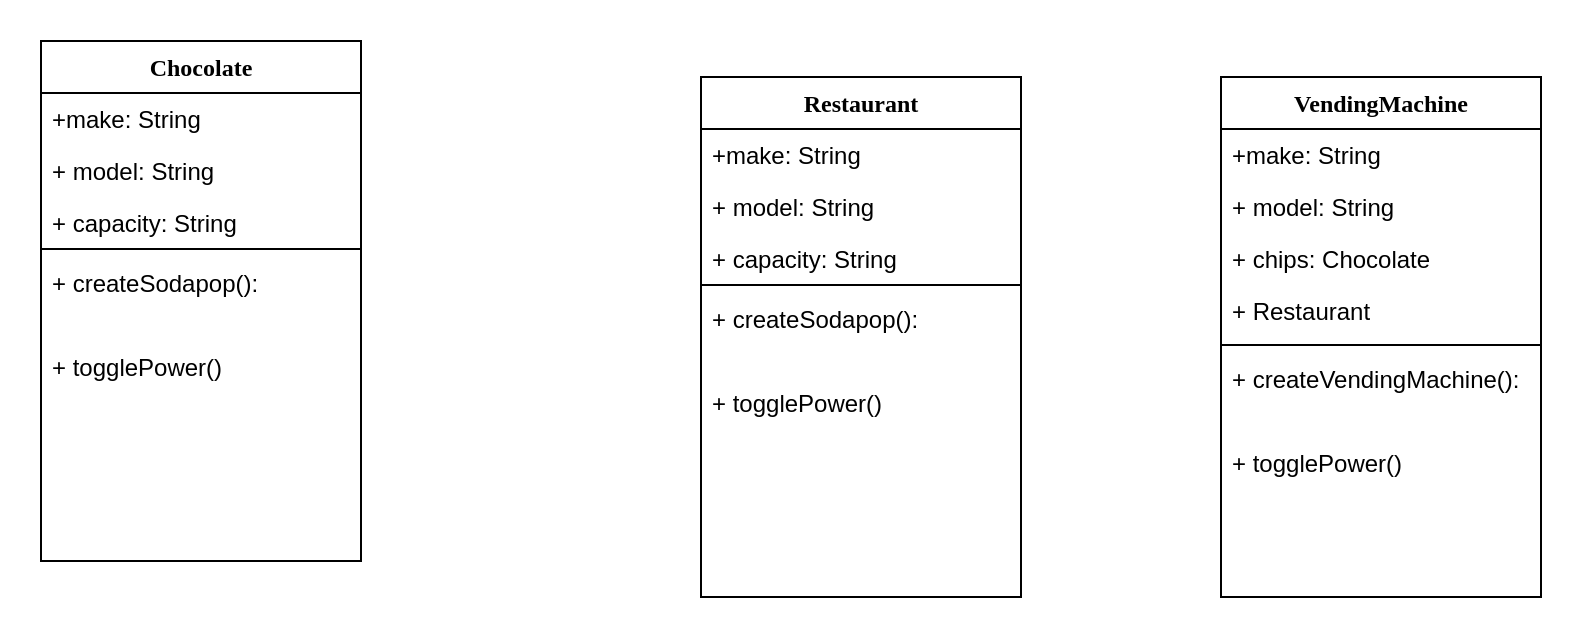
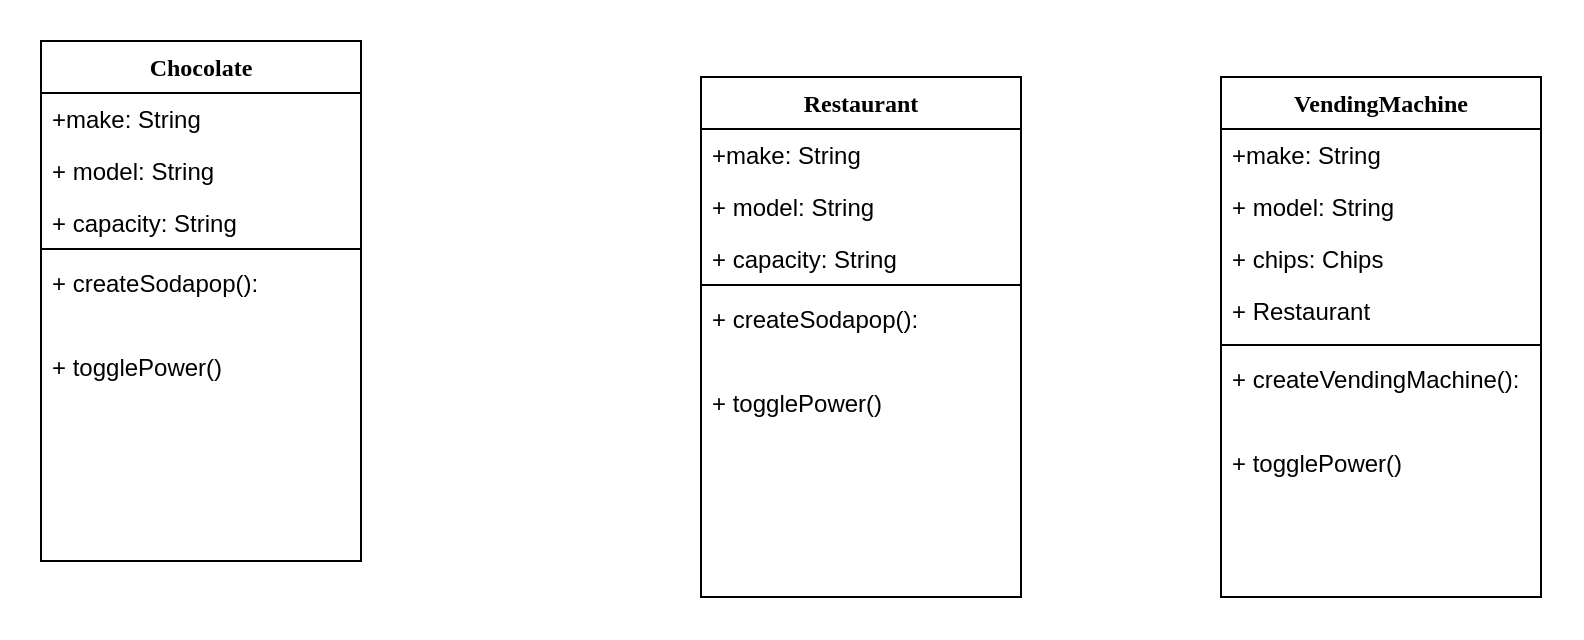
node "+ chips: Chocolate": label "+ chips: Chocolate" -> "+ chips: Chips"
